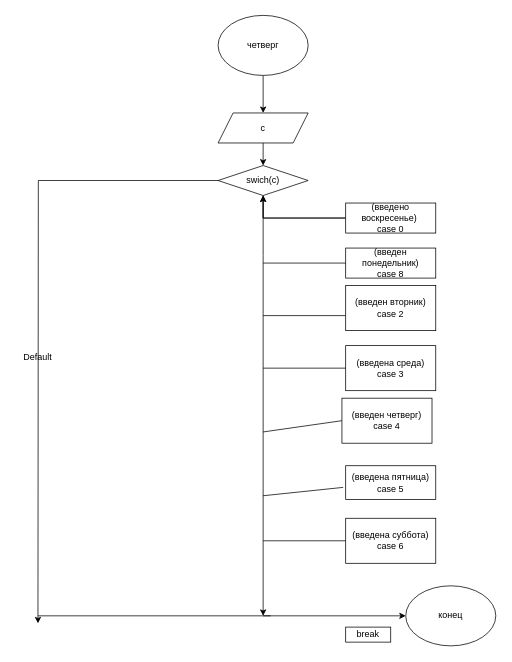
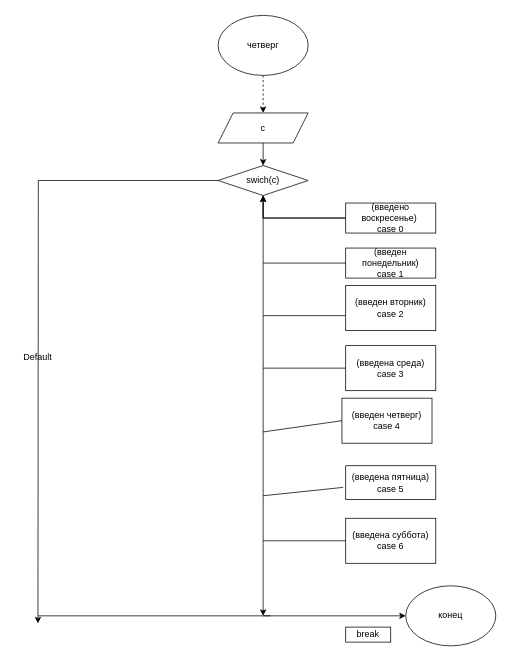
edge "четверг" -> "с": style solid -> dashed
node "(введен понедельник) case 8": label "(введен понедельник) case 8" -> "(введен понедельник) case 1"
